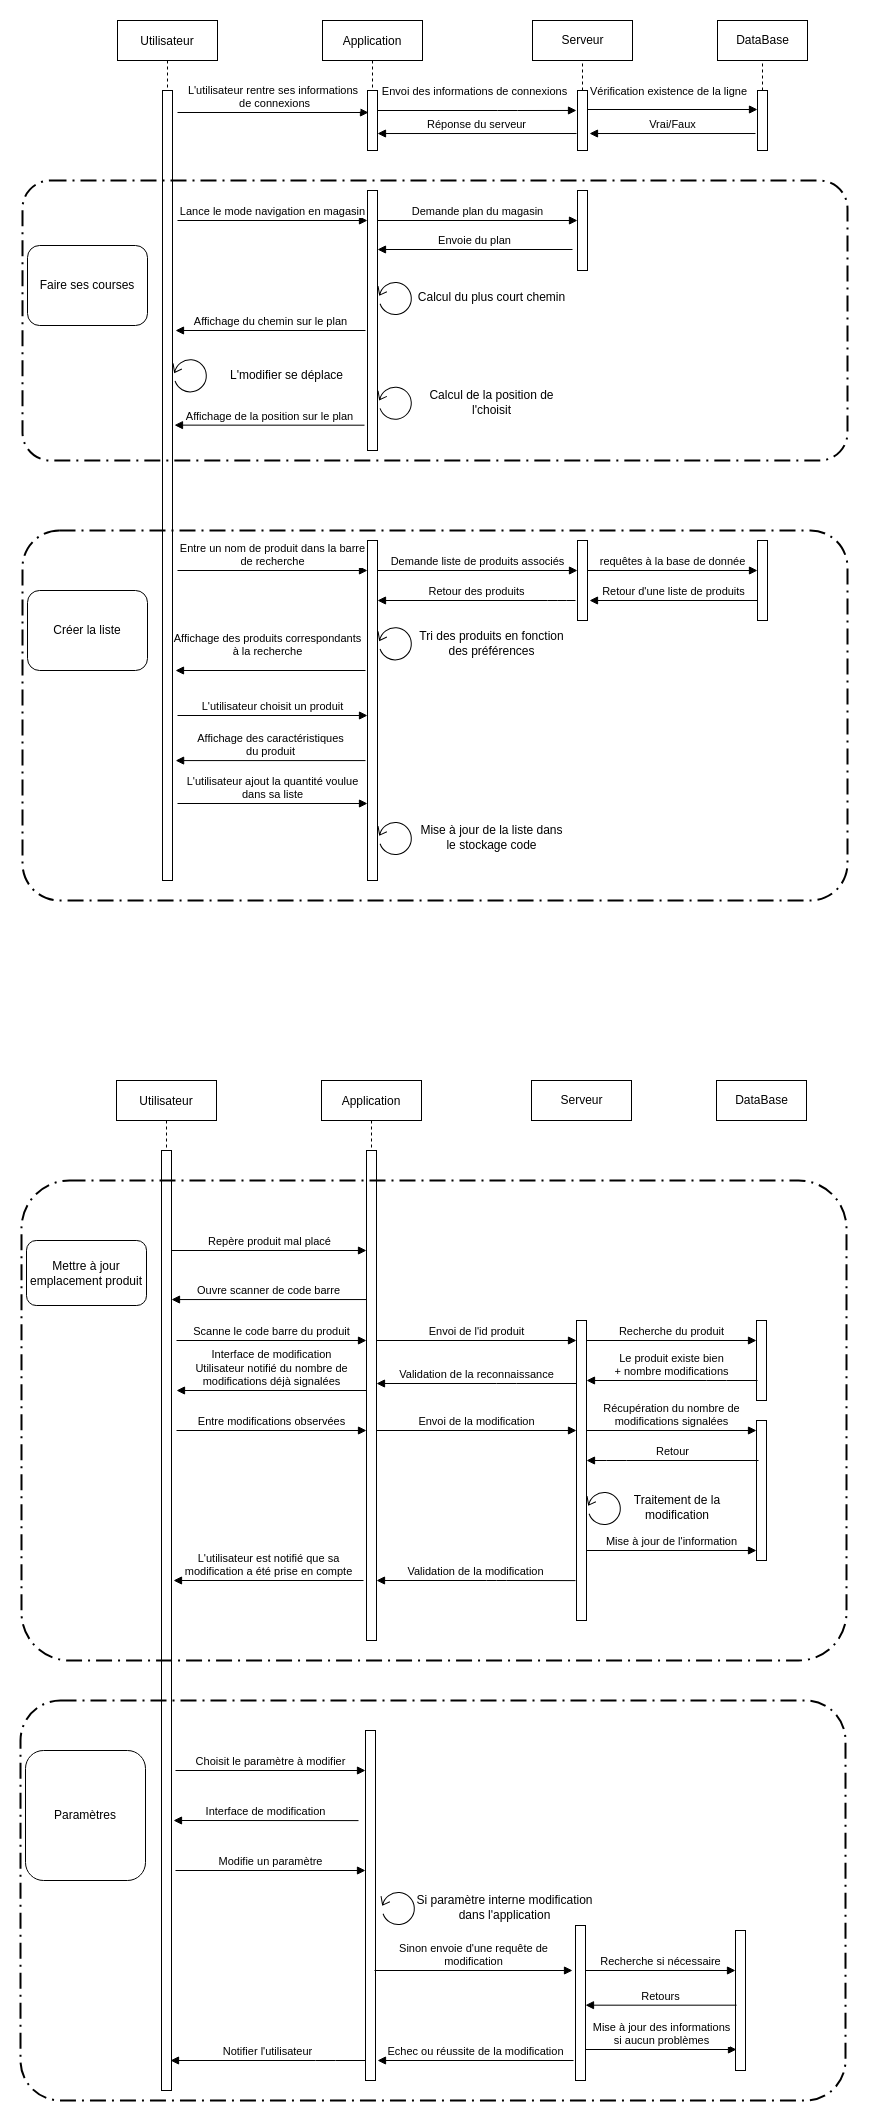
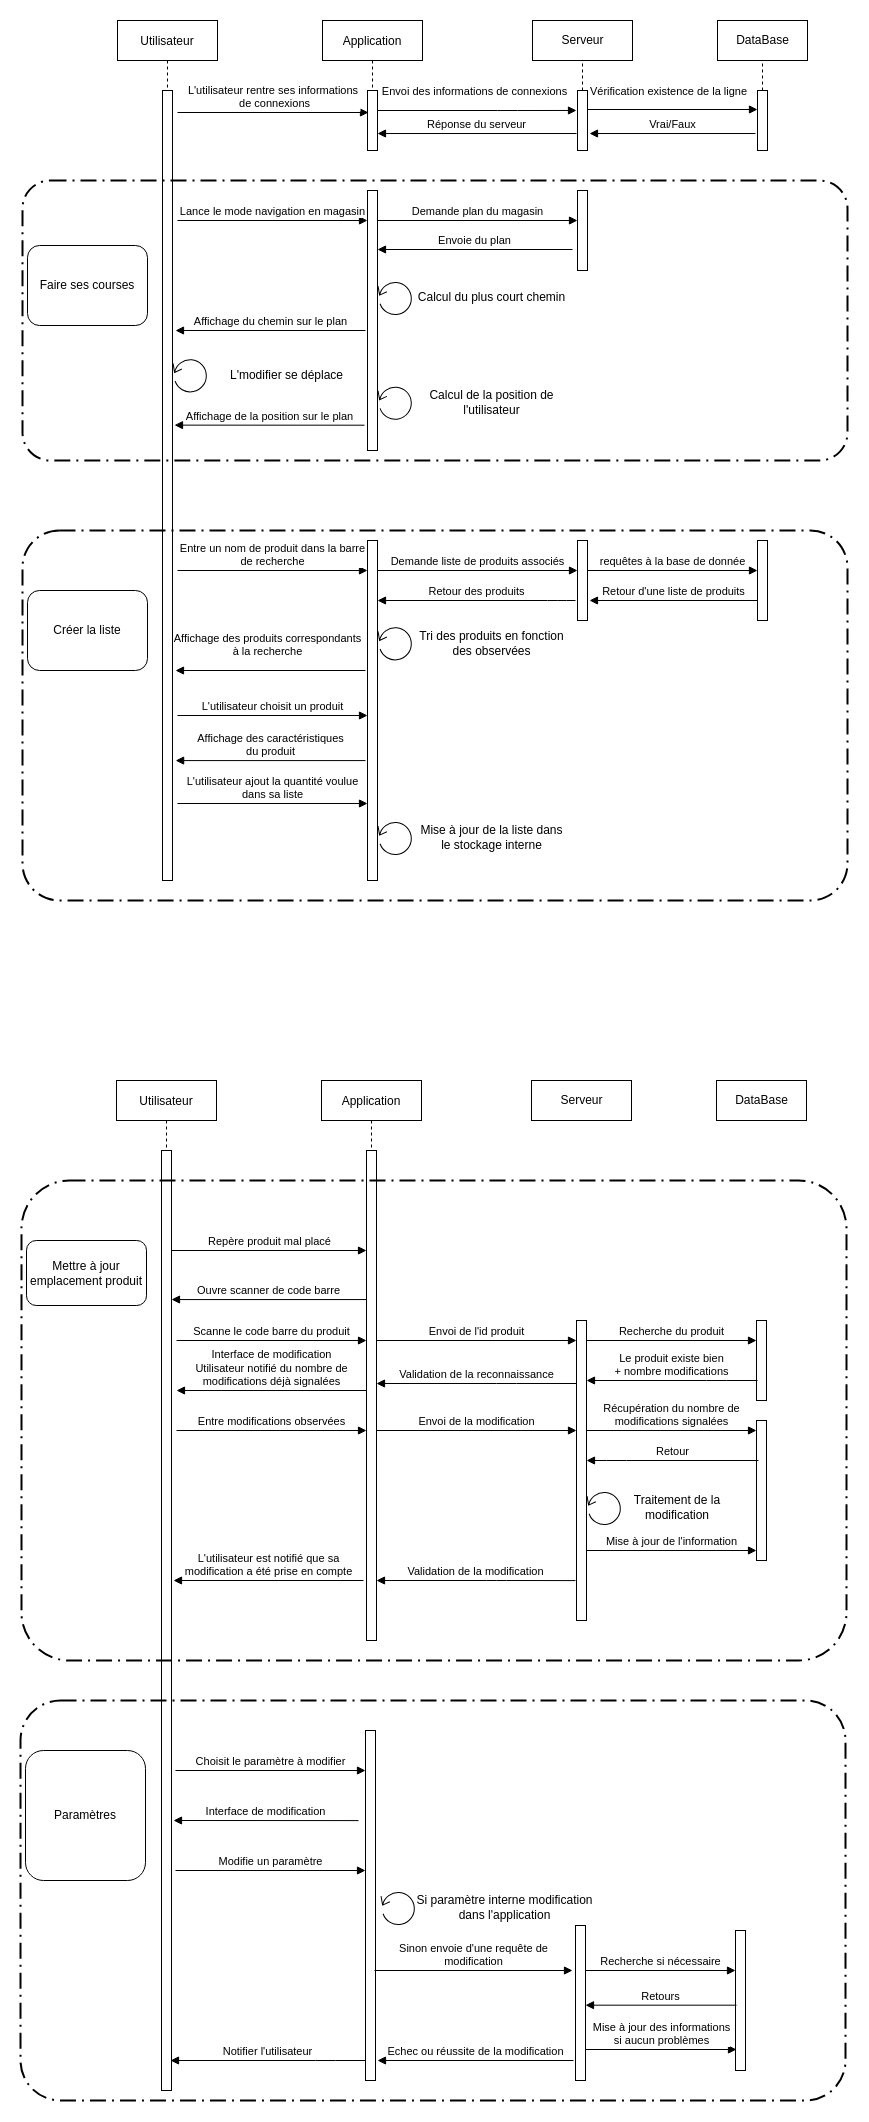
node "Calcul de la position de l'choisit": label "Calcul de la position de l'choisit" -> "Calcul de la position de l'utilisateur"
node "Tri des produits en fonction des préférences": label "Tri des produits en fonction des préférences" -> "Tri des produits en fonction des observées"
node "Mise à jour de la liste dans le stockage code": label "Mise à jour de la liste dans le stockage code" -> "Mise à jour de la liste dans le stockage interne"
